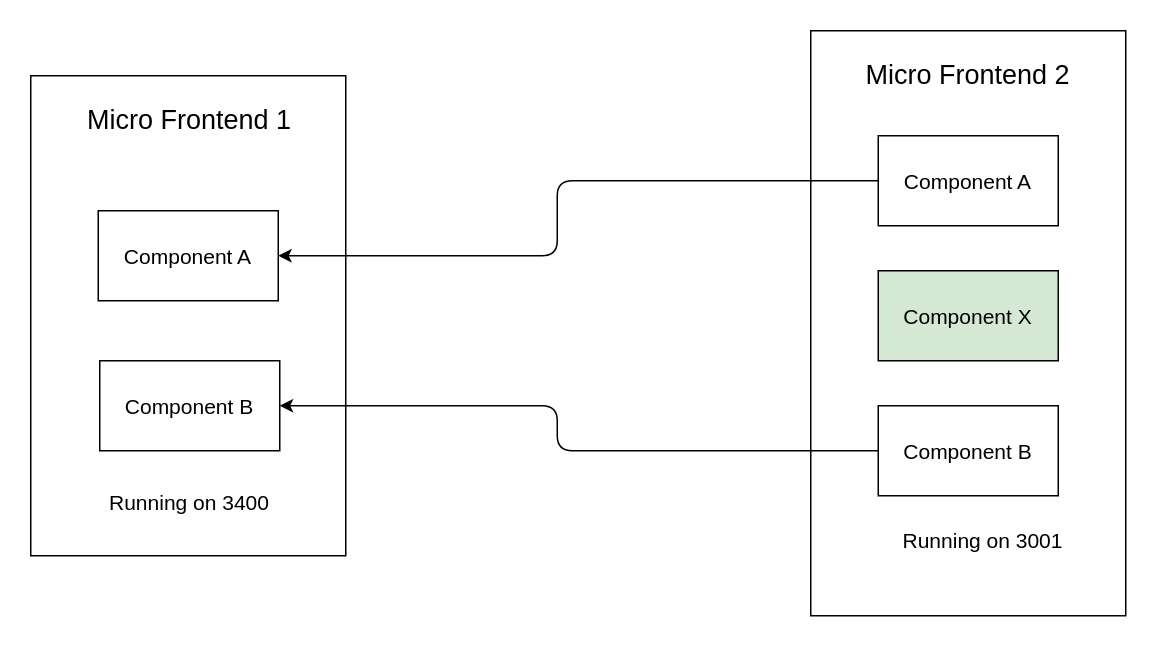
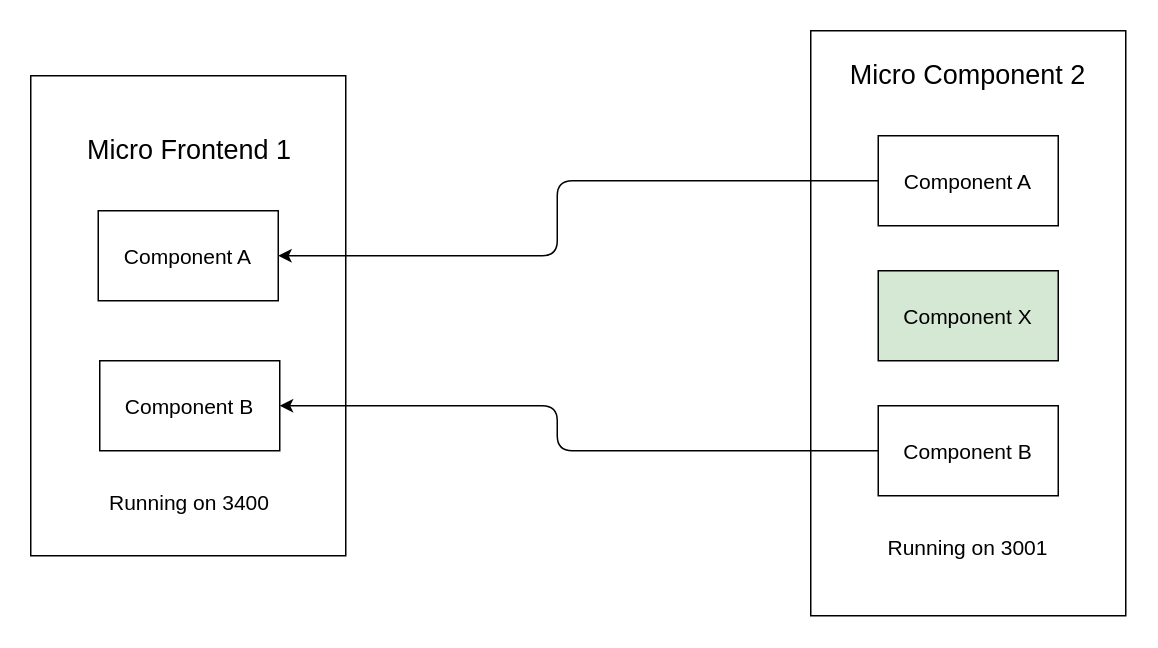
node "Micro Frontend 2": label "Micro Frontend 2" -> "Micro Component 2"
node "Micro Frontend 1": moved (190, 121) -> (190, 151)
node "Running on 3001": moved (983, 541) -> (968, 548)
